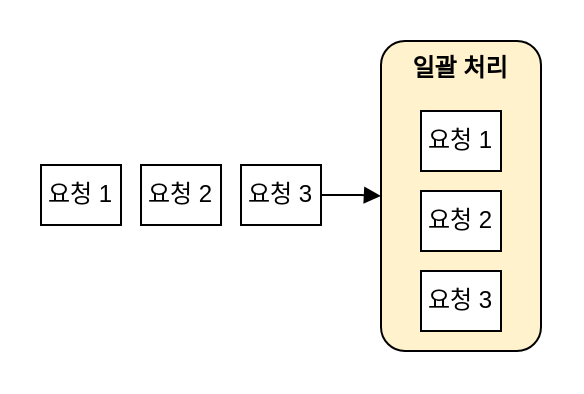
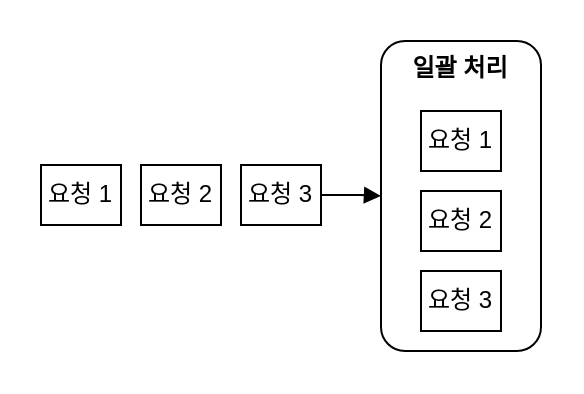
node "일괄 처리": fillcolor #fff2cc -> #ffffff
